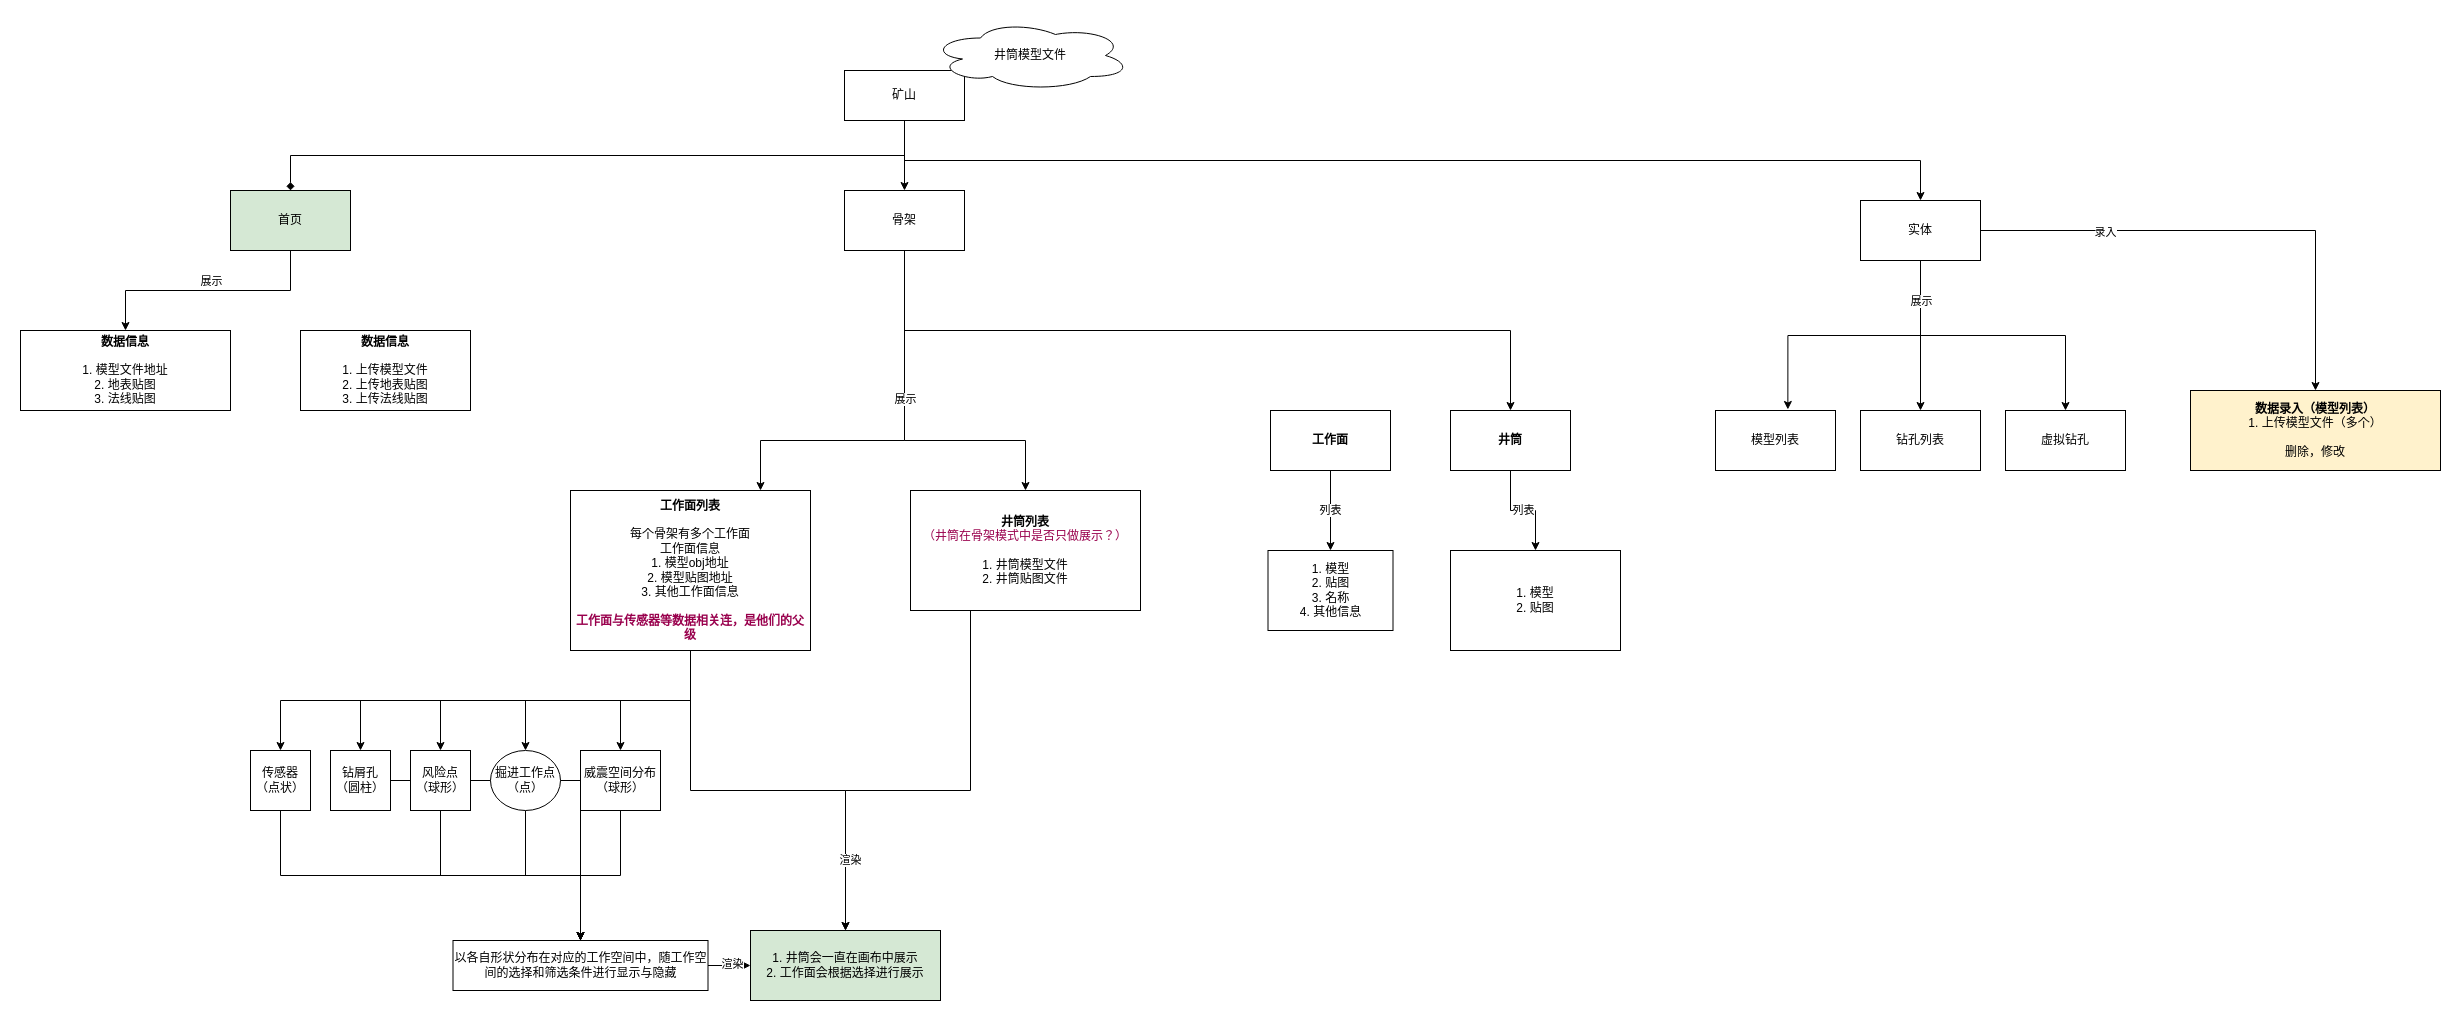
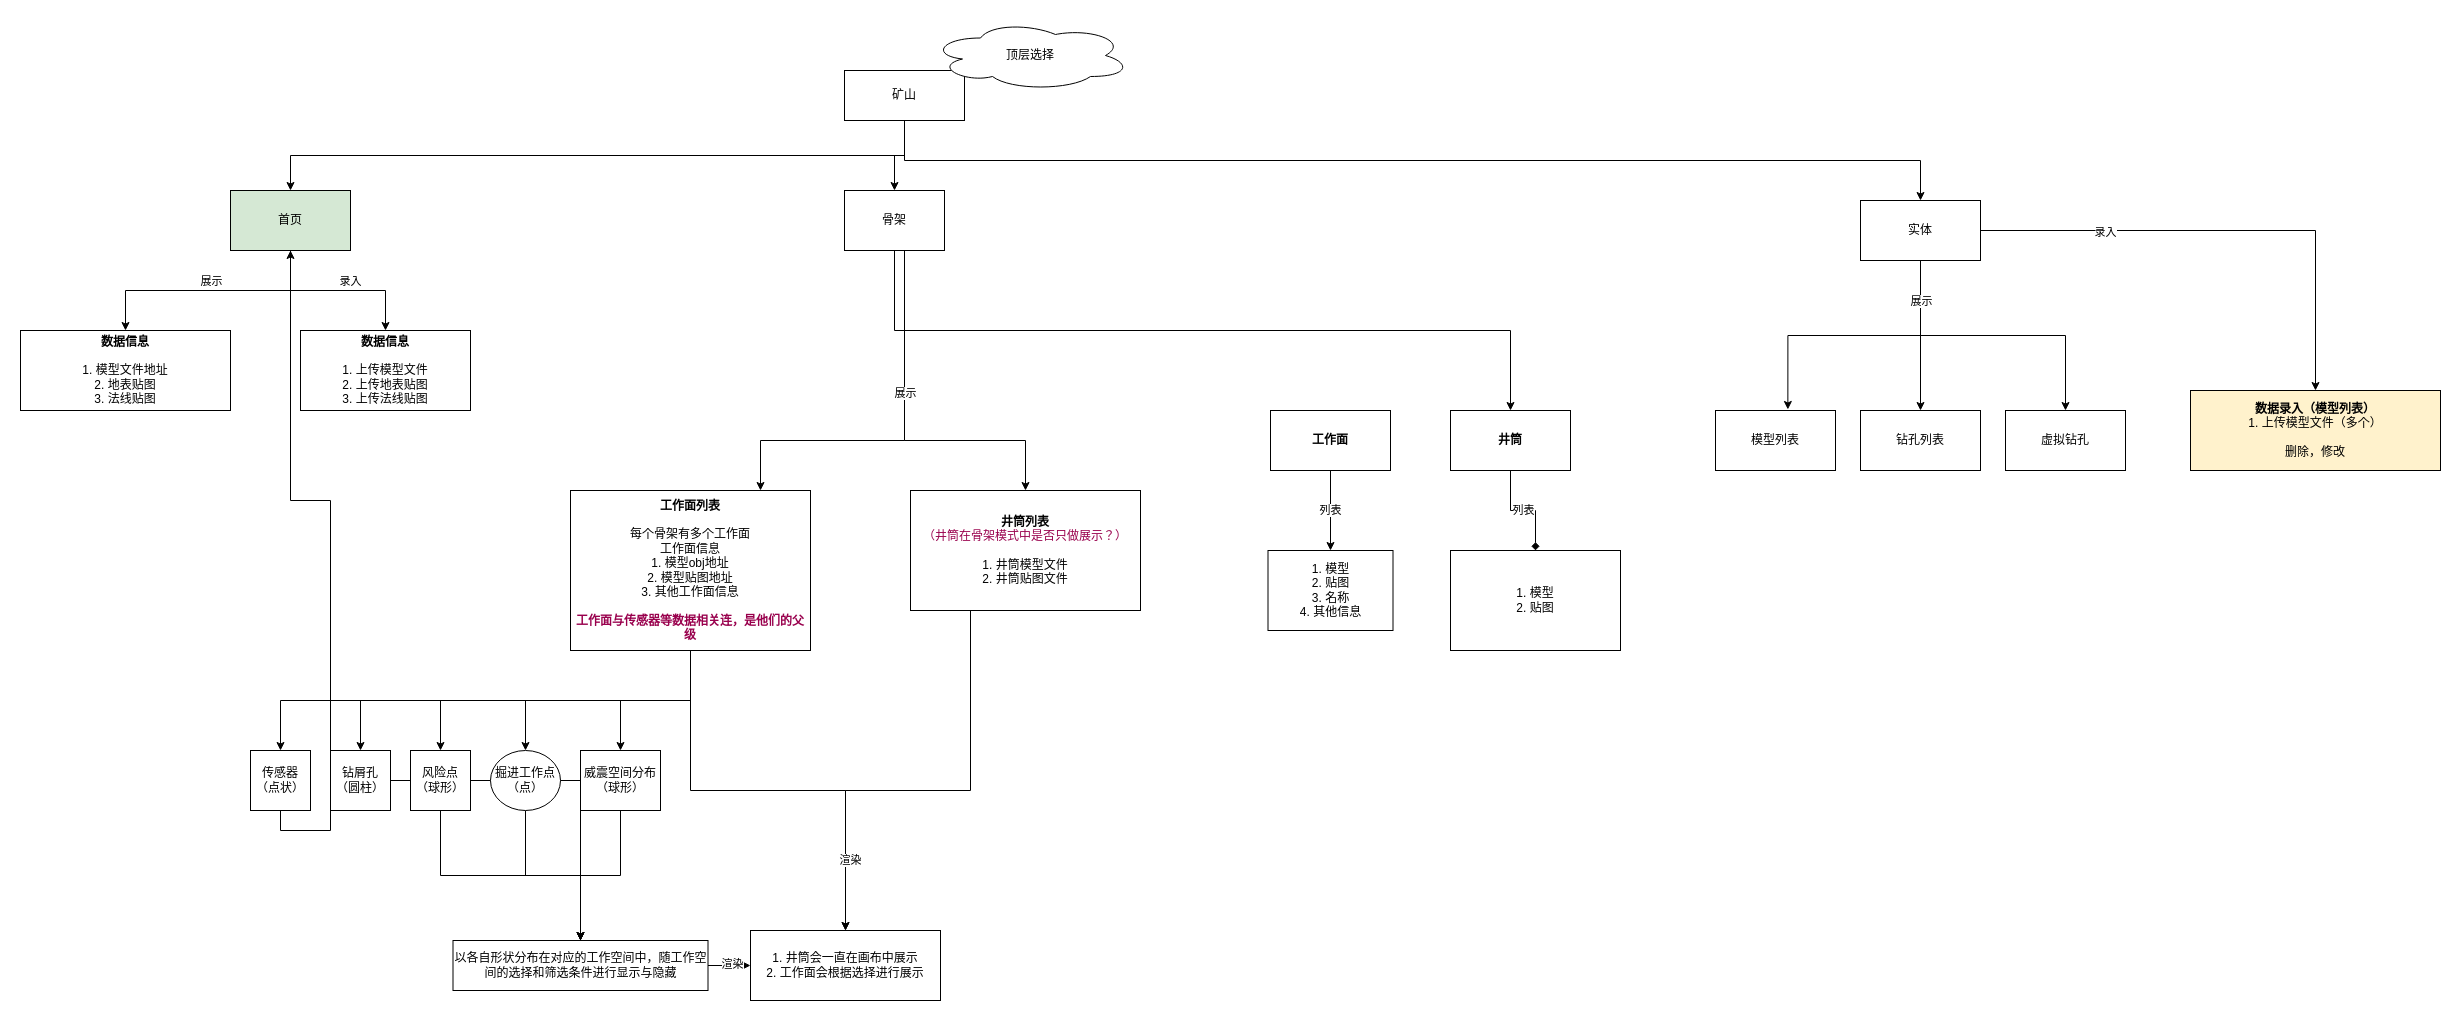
node "井筒模型文件": label "井筒模型文件" -> "顶层选择"
edge "矿山" -> "首页": arrowhead diamond -> classic
node "骨架": size 120x60 -> 100x60
edge "首页" -> "数据信息 1. 上传模型文件 2. 上传地表贴图 3. 上传法线贴图": added, label "录入"
edge "井筒" -> "1. 模型 2. 贴图": arrowhead classic -> diamond
edge "传感器 （点状）" -> "以各自形状分布在对应的工作空间中，随工作空间的选择和筛选条件进行显示与隐藏": now "传感器 （点状）" -> "首页"
node "1. 井筒会一直在画布中展示 2. 工作面会根据选择进行展示": fillcolor #d5e8d4 -> #ffffff
